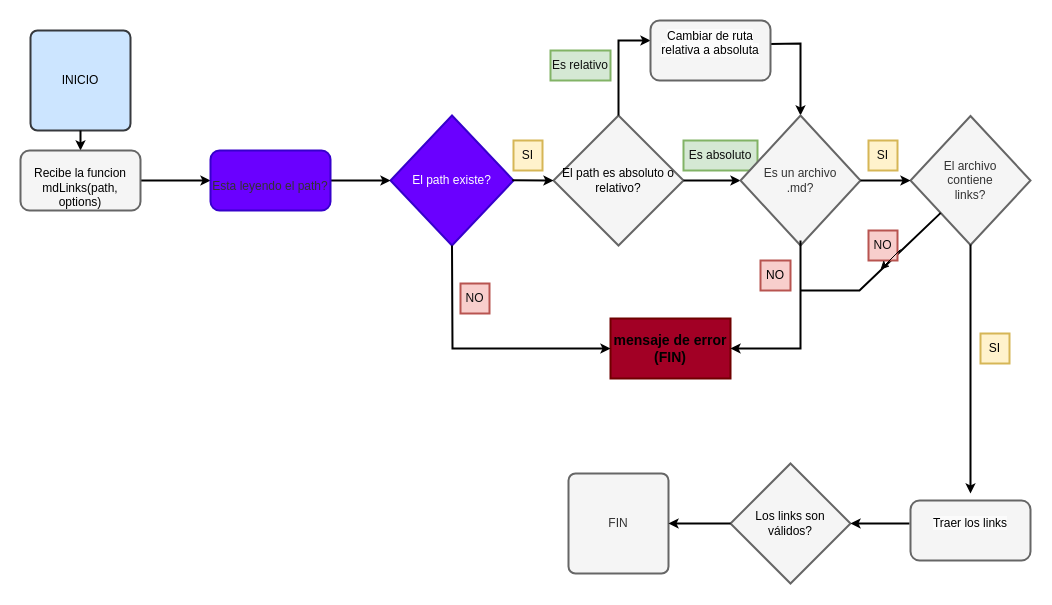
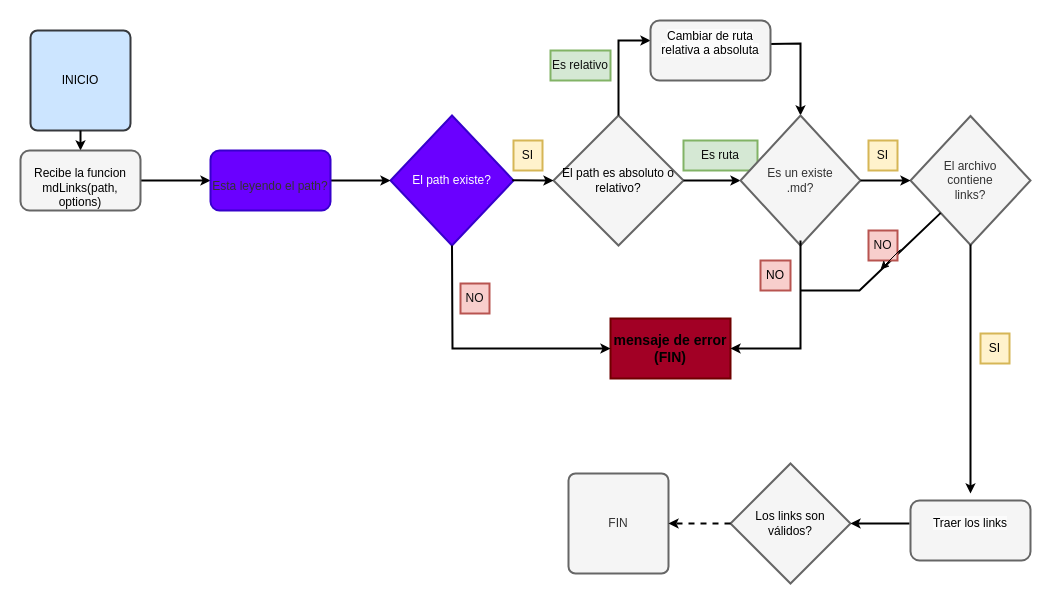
node "Es absoluto": label "Es absoluto" -> "Es ruta"
node "Es un archivo .md?": label "Es un archivo .md?" -> "Es un existe .md?"
edge "Los links son válidos?" -> "FIN": style solid -> dashed
